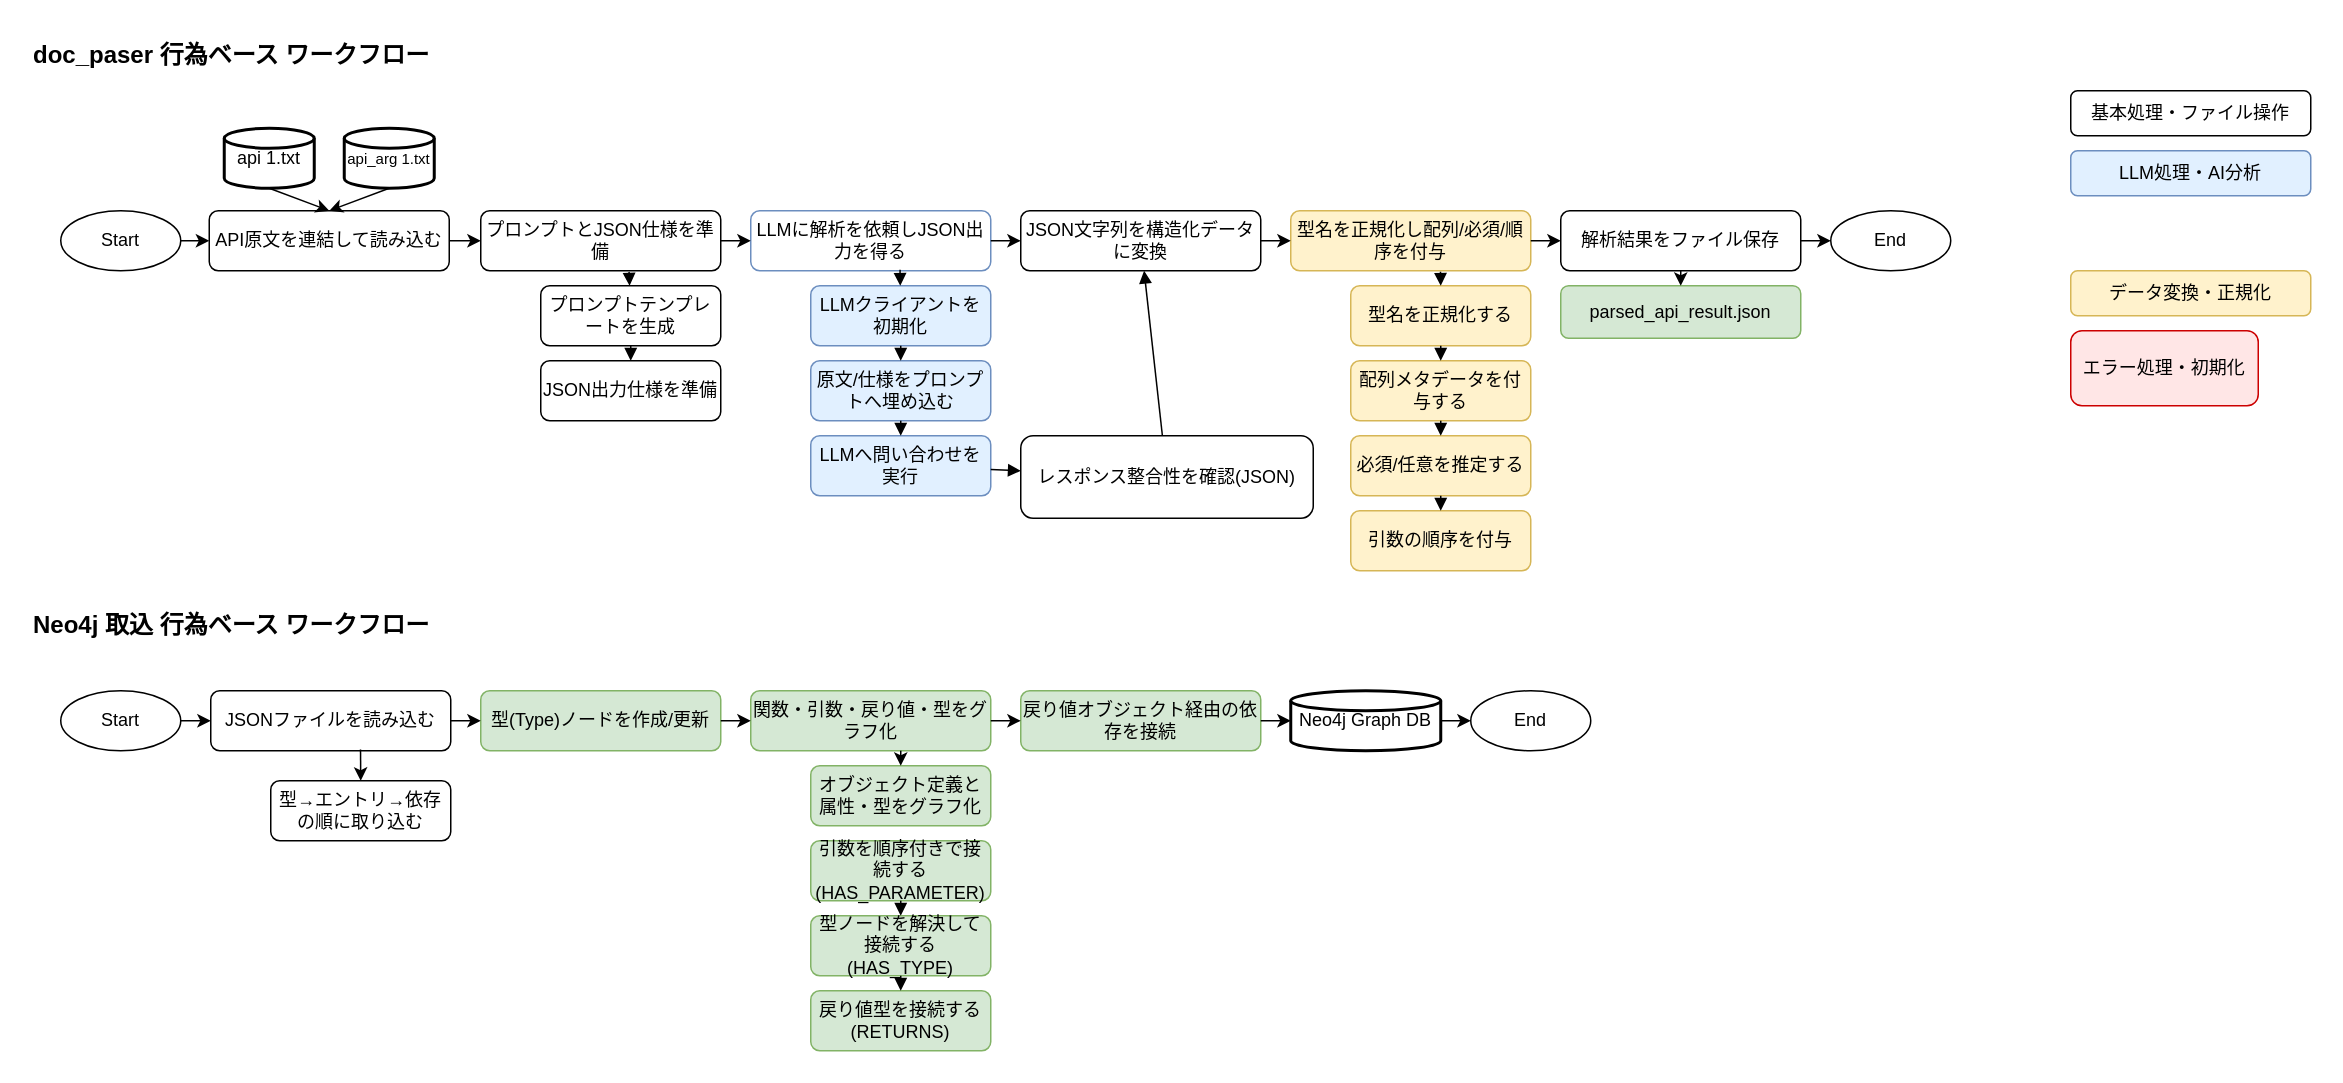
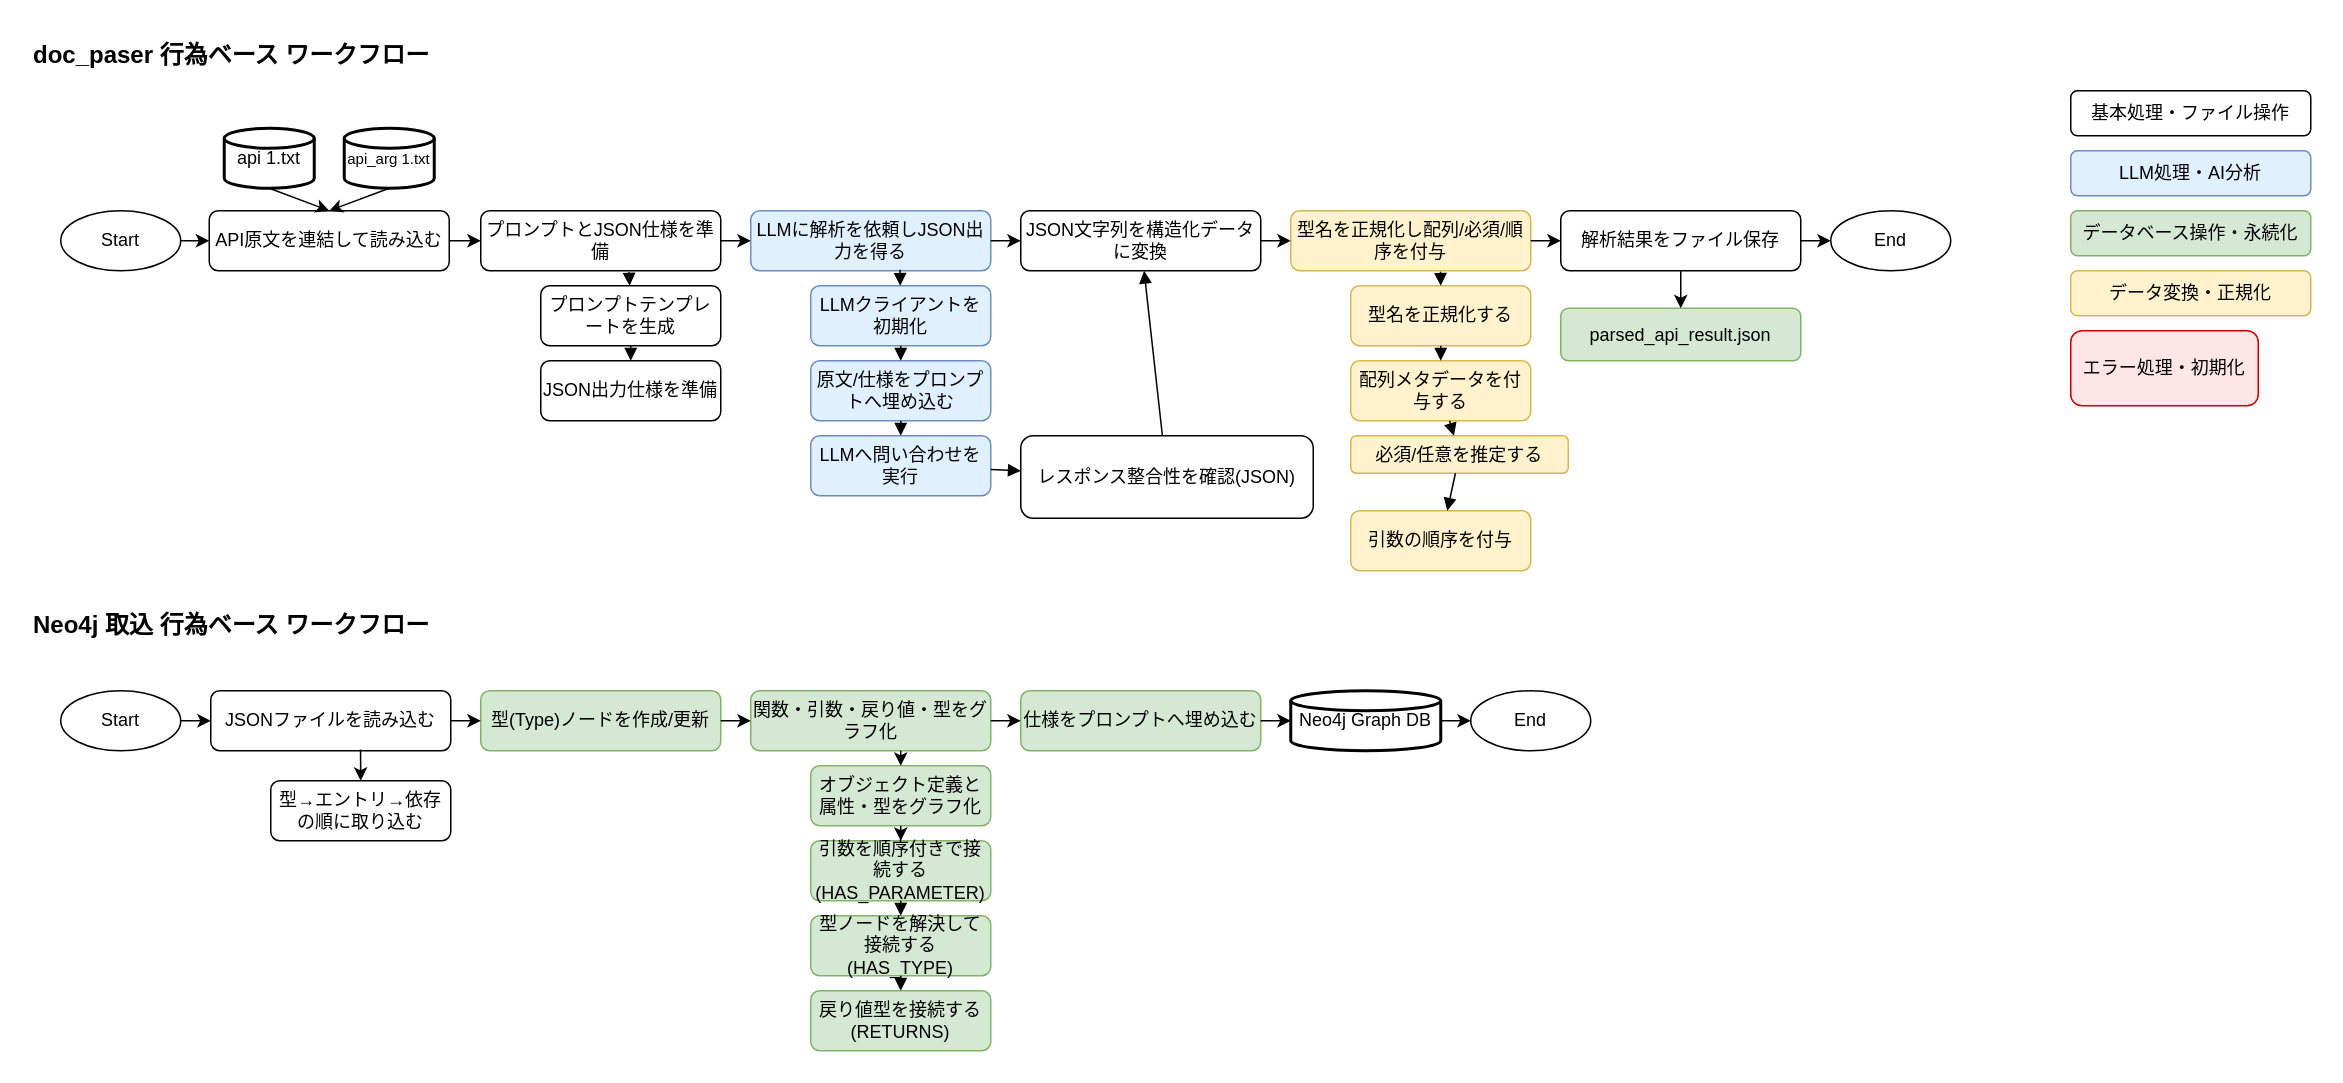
node "データベース操作・永続化": added
node "LLMに解析を依頼しJSON出力を得る": fillcolor #ffffff -> #e1f0ff
node "parsed_api_result.json": moved (1681, 312) -> (1681, 335)
node "必須/任意を推定する": size 180x60 -> 218x38
node "戻り値オブジェクト経由の依存を接続": label "戻り値オブジェクト経由の依存を接続" -> "仕様をプロンプトへ埋め込む"
edge "オブジェクト定義と属性・型をグラフ化" -> "引数を順序付きで接続する(HAS_PARAMETER)": added
